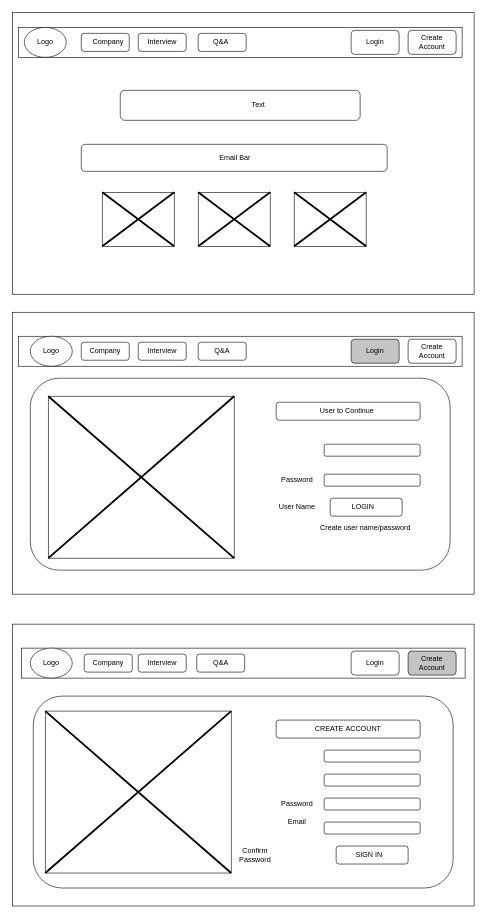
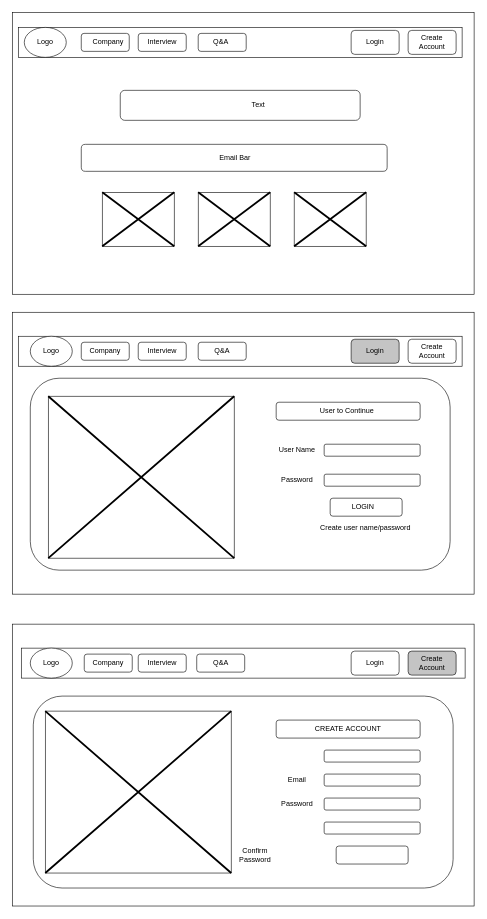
node "User Name": moved (297, 507) -> (297, 450)
node "Email": moved (297, 822) -> (297, 780)
node "SIGN IN": removed
